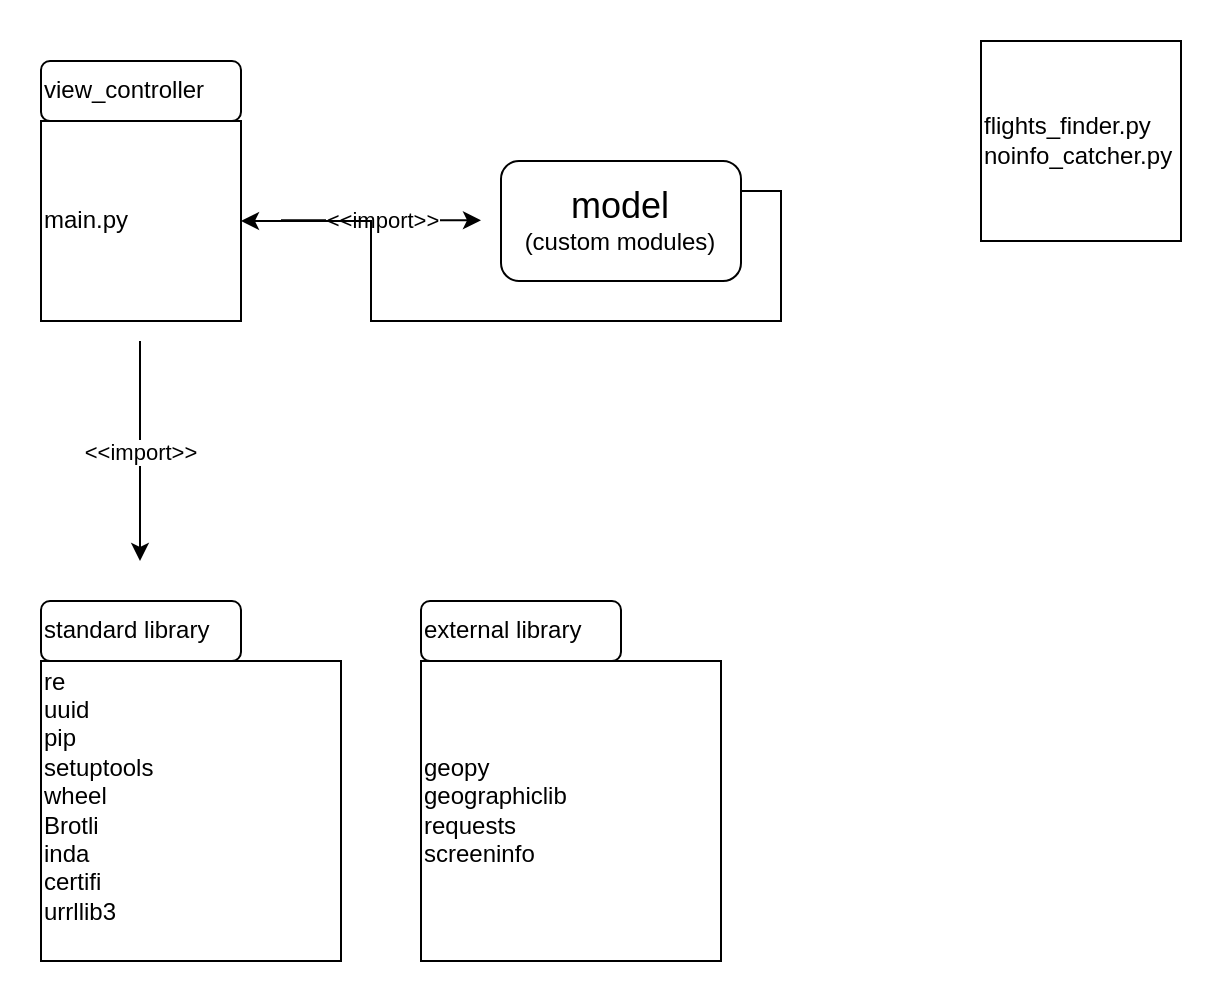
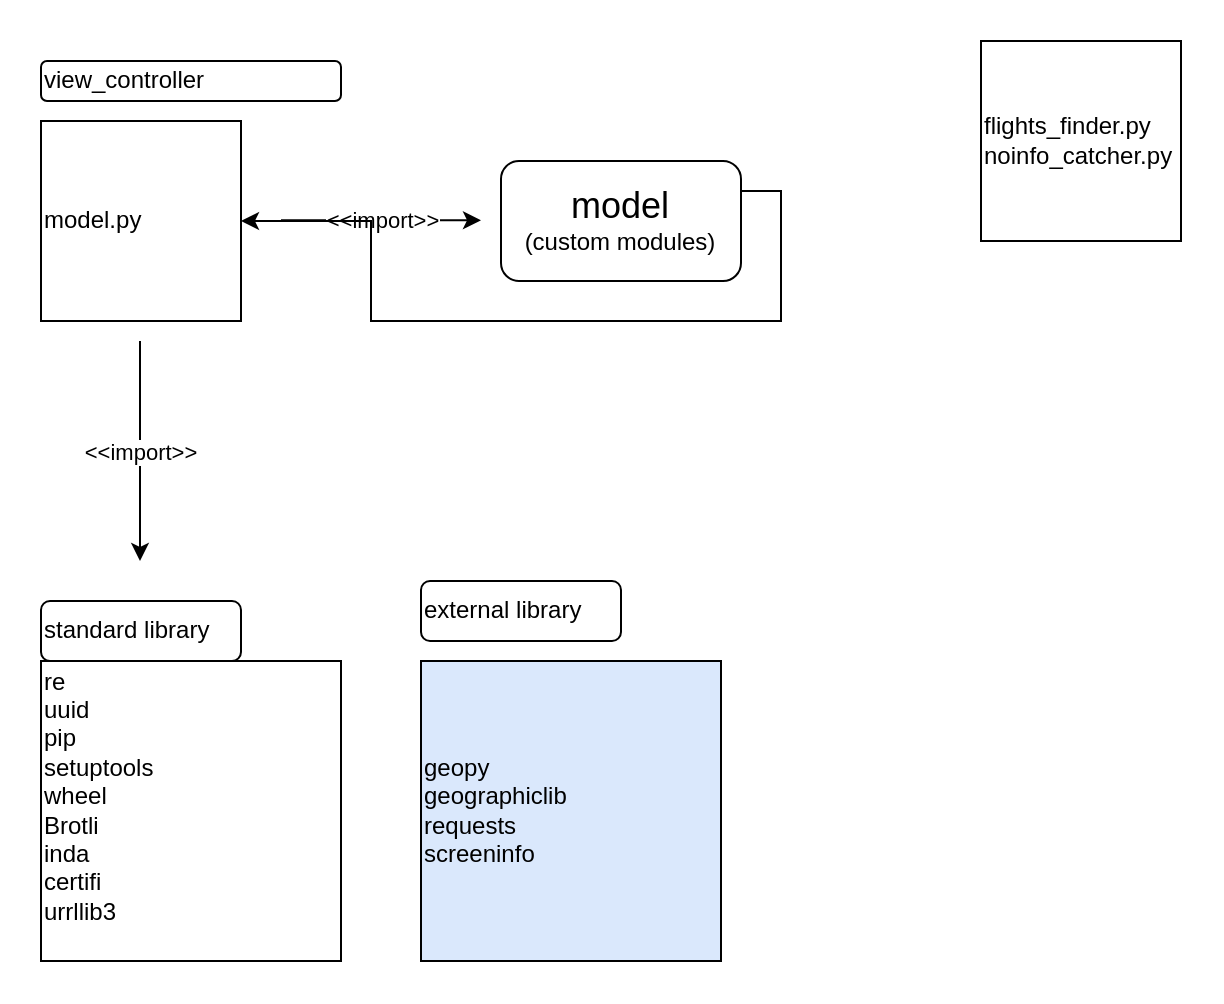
node "view_controller": size 200x60 -> 300x40
node "main.py": label "main.py" -> "model.py"
node "external library": moved (521, 631) -> (521, 611)
node "geopy geographiclib requests screeninfo": fillcolor #ffffff -> #dae8fc
